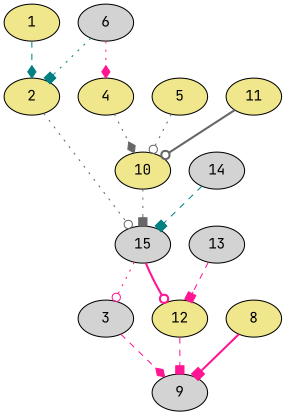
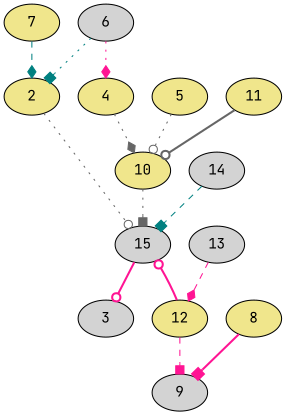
node "1": label "1" -> "7"
edge "13" -> "12": arrowhead box -> diamond
edge "15" -> "3": style dotted -> bold
edge "15" -> "12": reversed
edge "3" -> "9": removed
